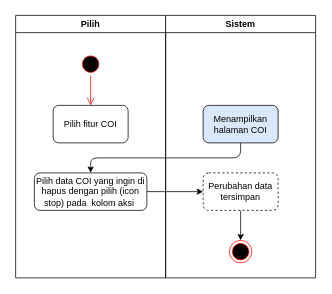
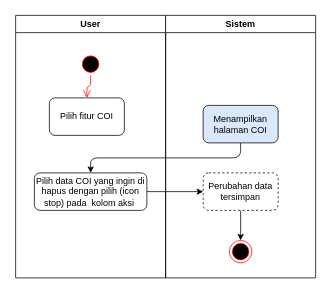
node "Pilih": label "Pilih" -> "User"
node "Pilih fitur COI": moved (90, 124) -> (87, 117)
